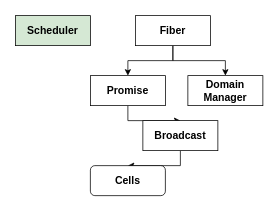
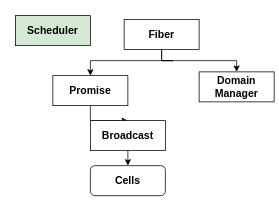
node "Fiber": moved (173, 30) -> (162, 34)
node "Promise": moved (128, 90) -> (90, 90)
node "Domain Manager": moved (225, 90) -> (237, 87)
node "Broadcast": moved (180, 135) -> (128, 135)
